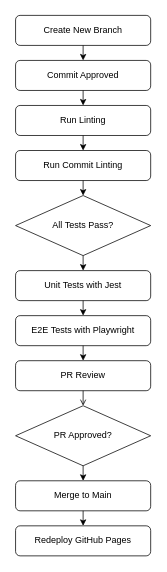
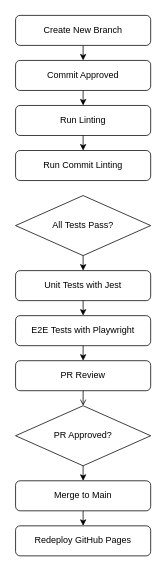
edge "Run Commit Linting" -> "All Tests Pass?": removed
